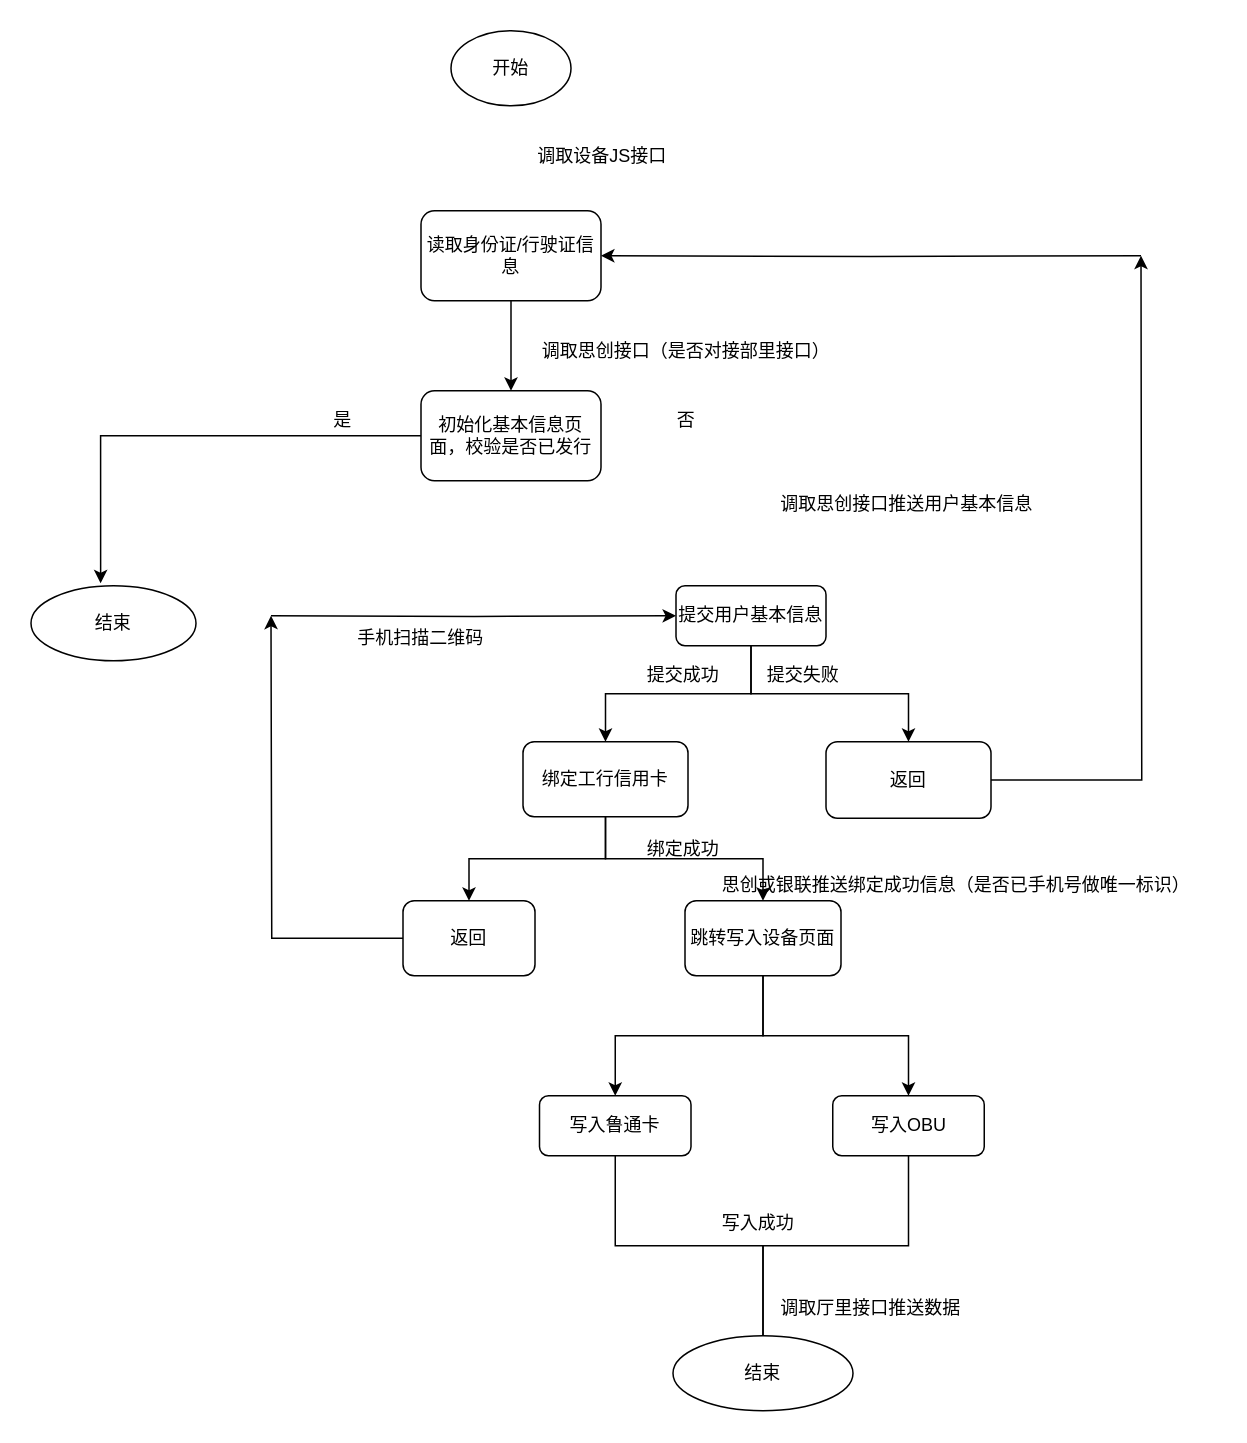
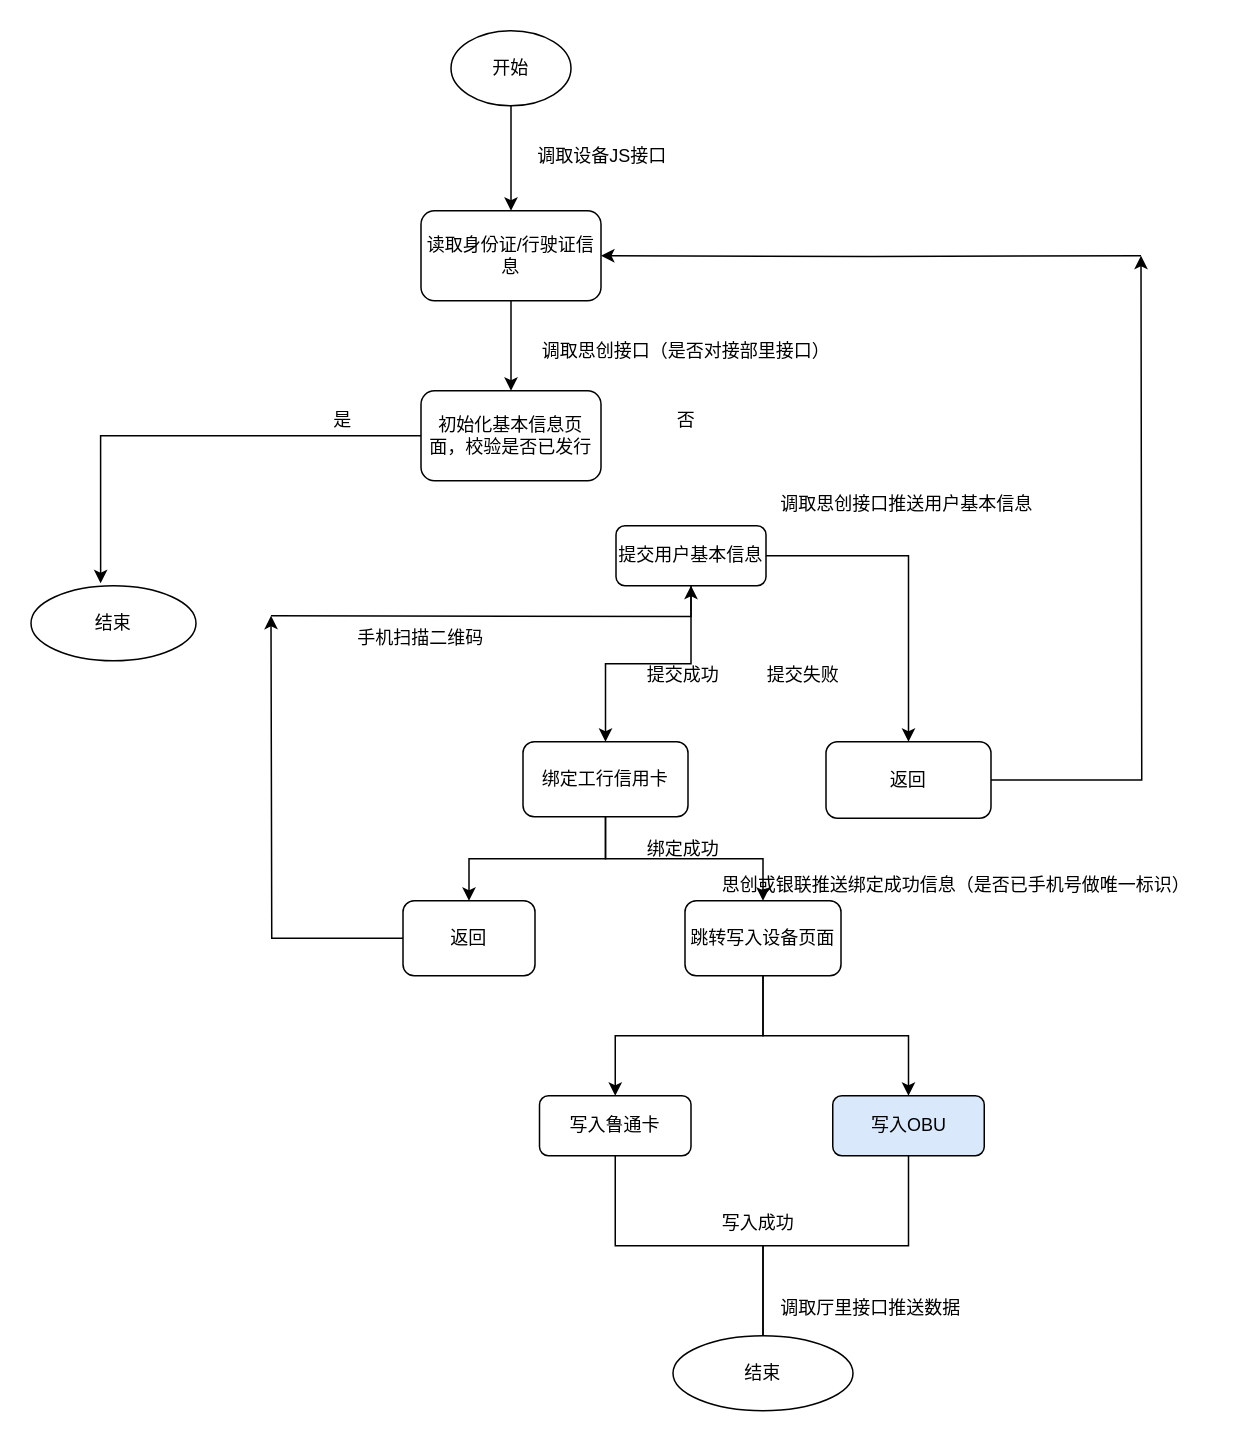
edge "开始" -> "读取身份证/行驶证信息": added
node "提交用户基本信息": moved (751, 616) -> (691, 556)
node "写入OBU": fillcolor #ffffff -> #dae8fc
